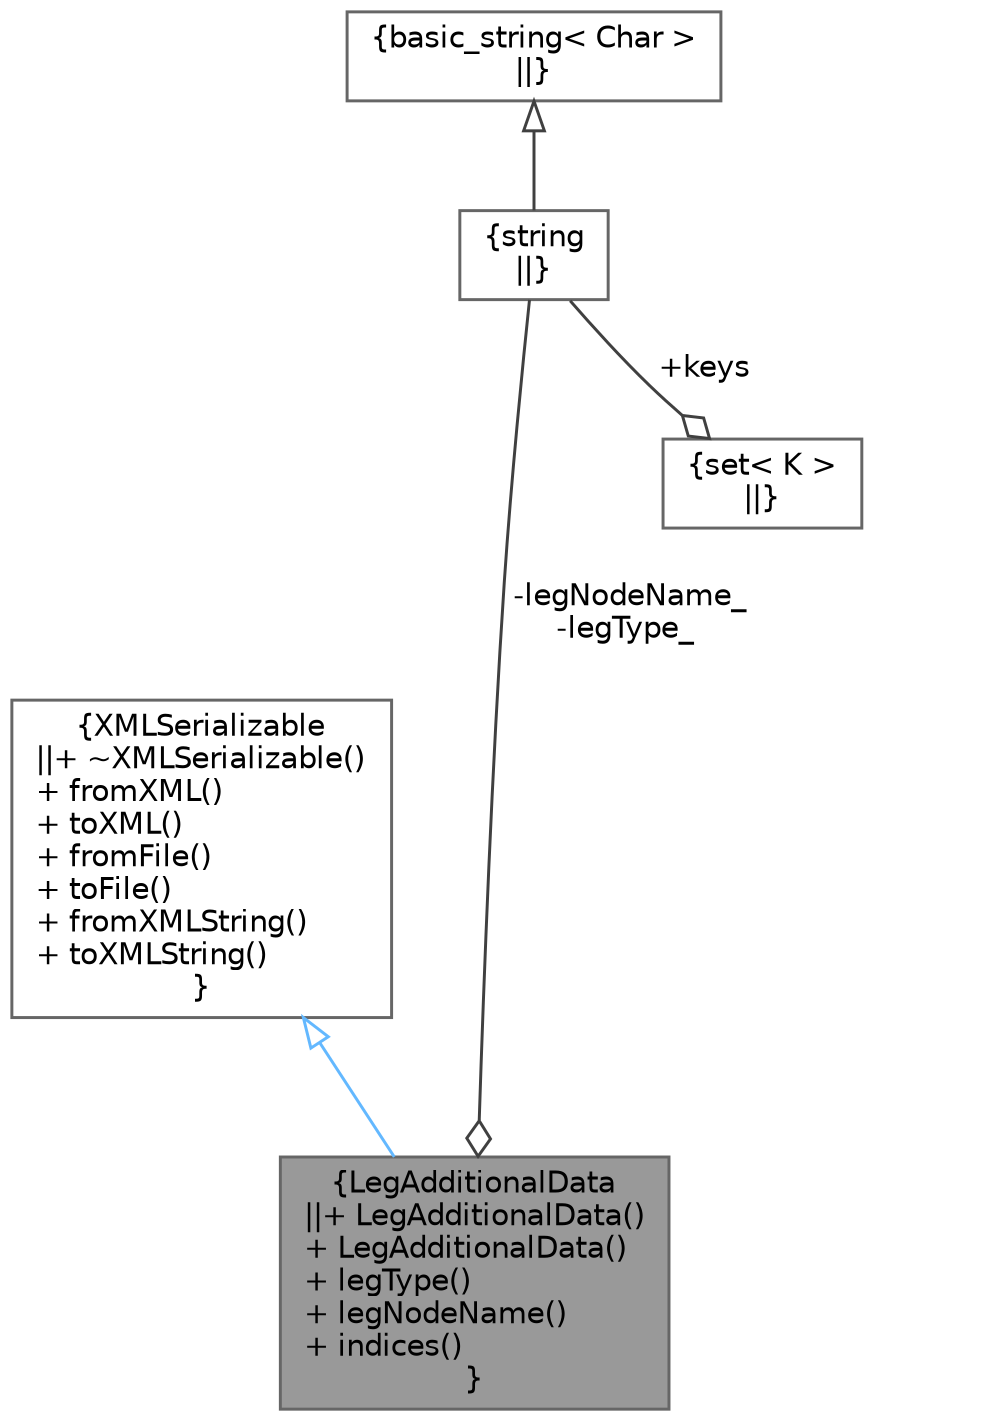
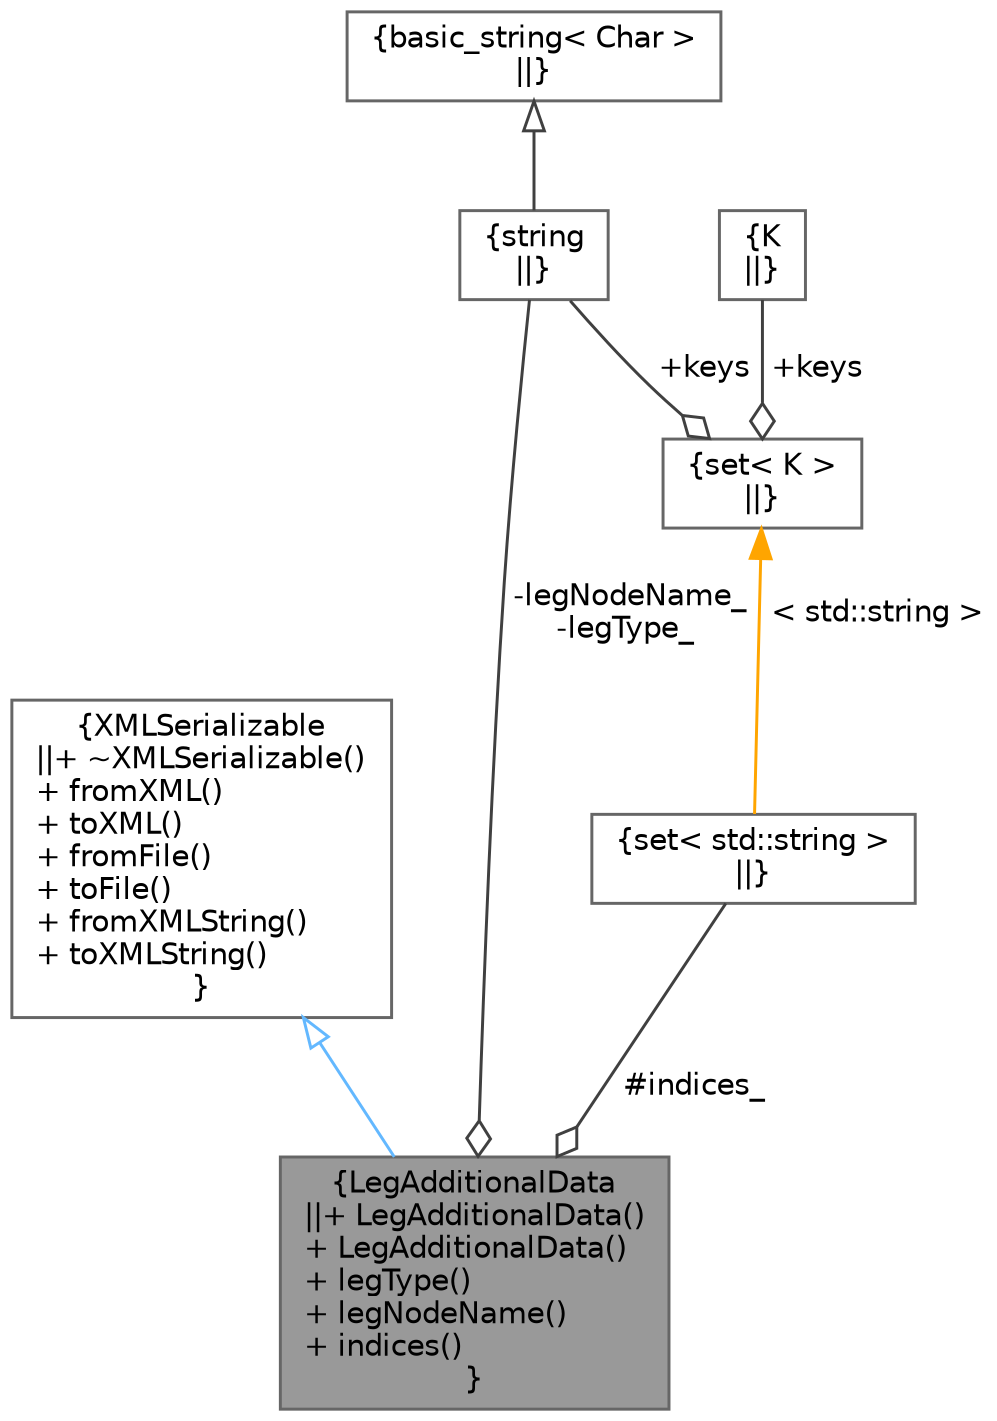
node "{K ||}": added
node "{set< std::string > ||}": added
